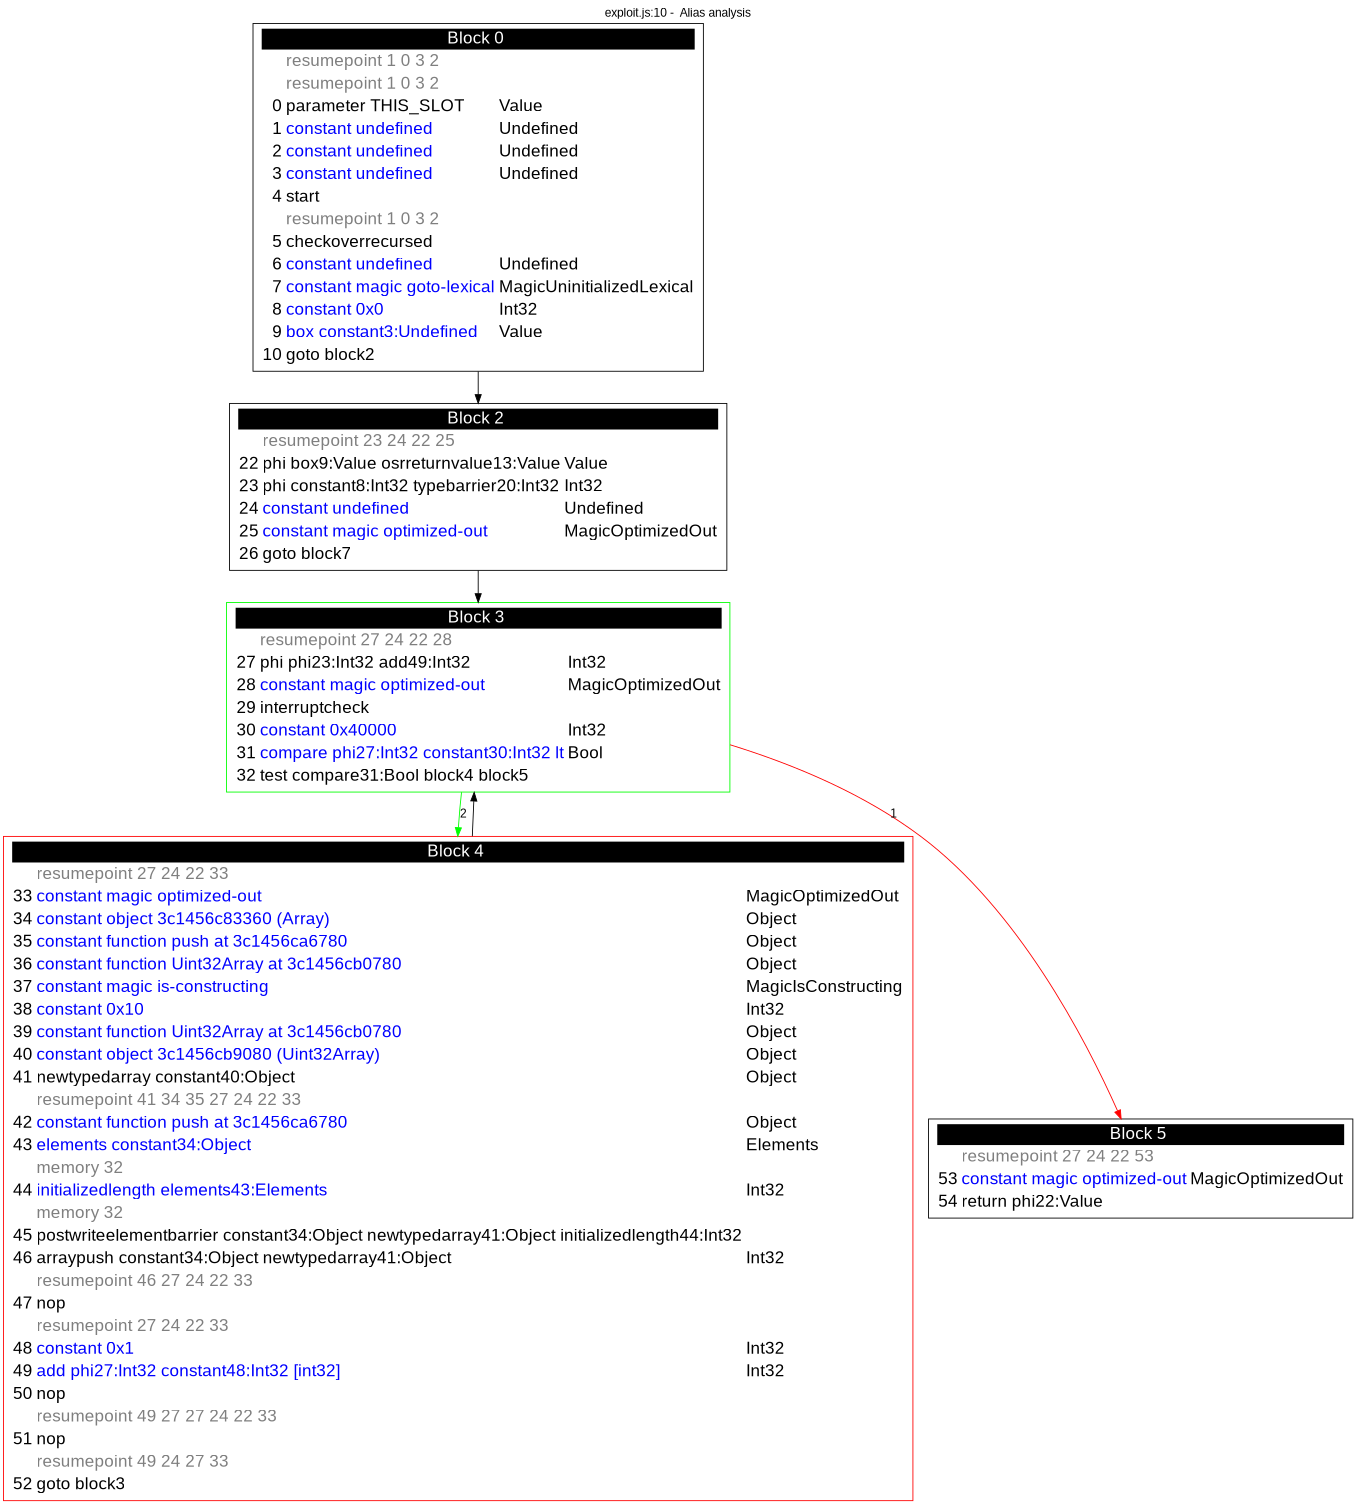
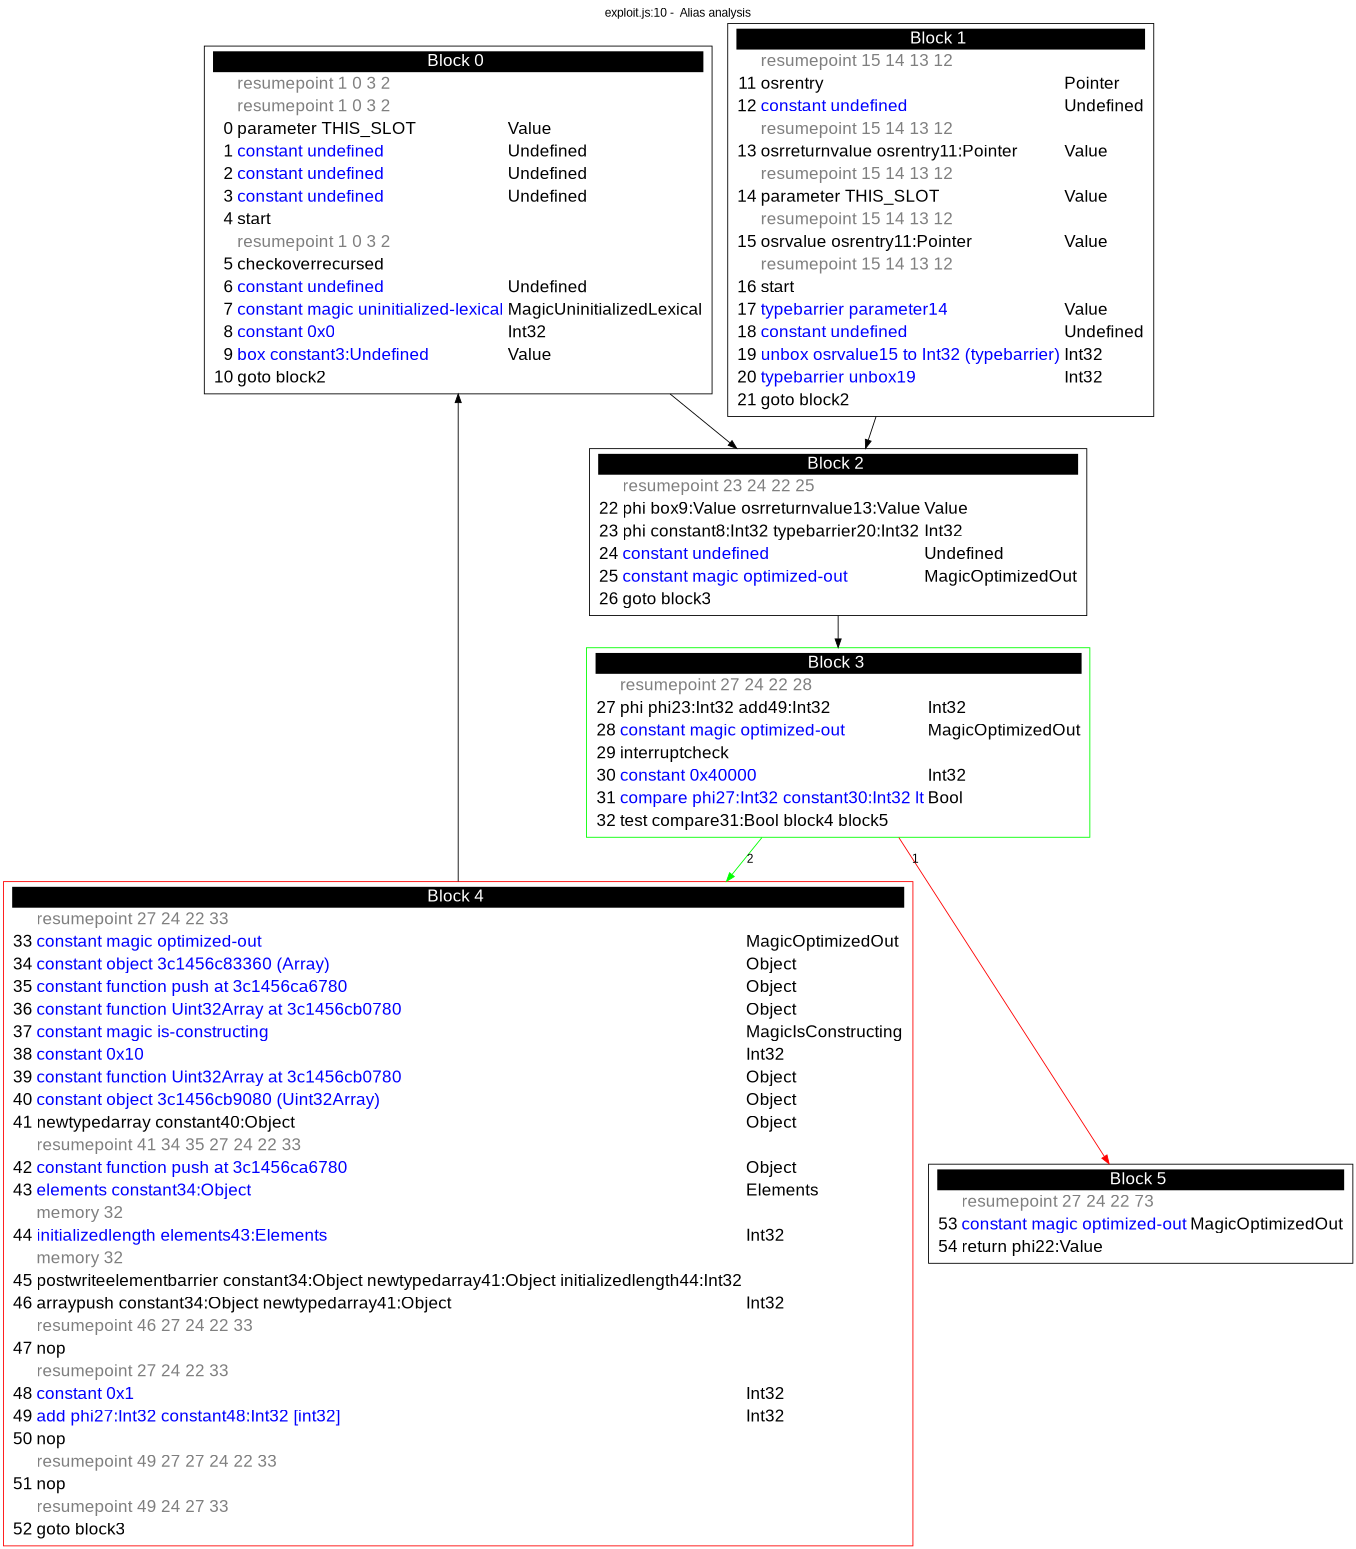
node "Block 1": added
node "Block 0": text "constant magic goto-lexical" -> "constant magic uninitialized-lexical"
node "Block 2": text "goto block7" -> "goto block3"
edge "Block 4" -> "Block 3": now "Block 4" -> "Block 0"
node "Block 5": text "resumepoint 27 24 22 53" -> "resumepoint 27 24 22 73"
